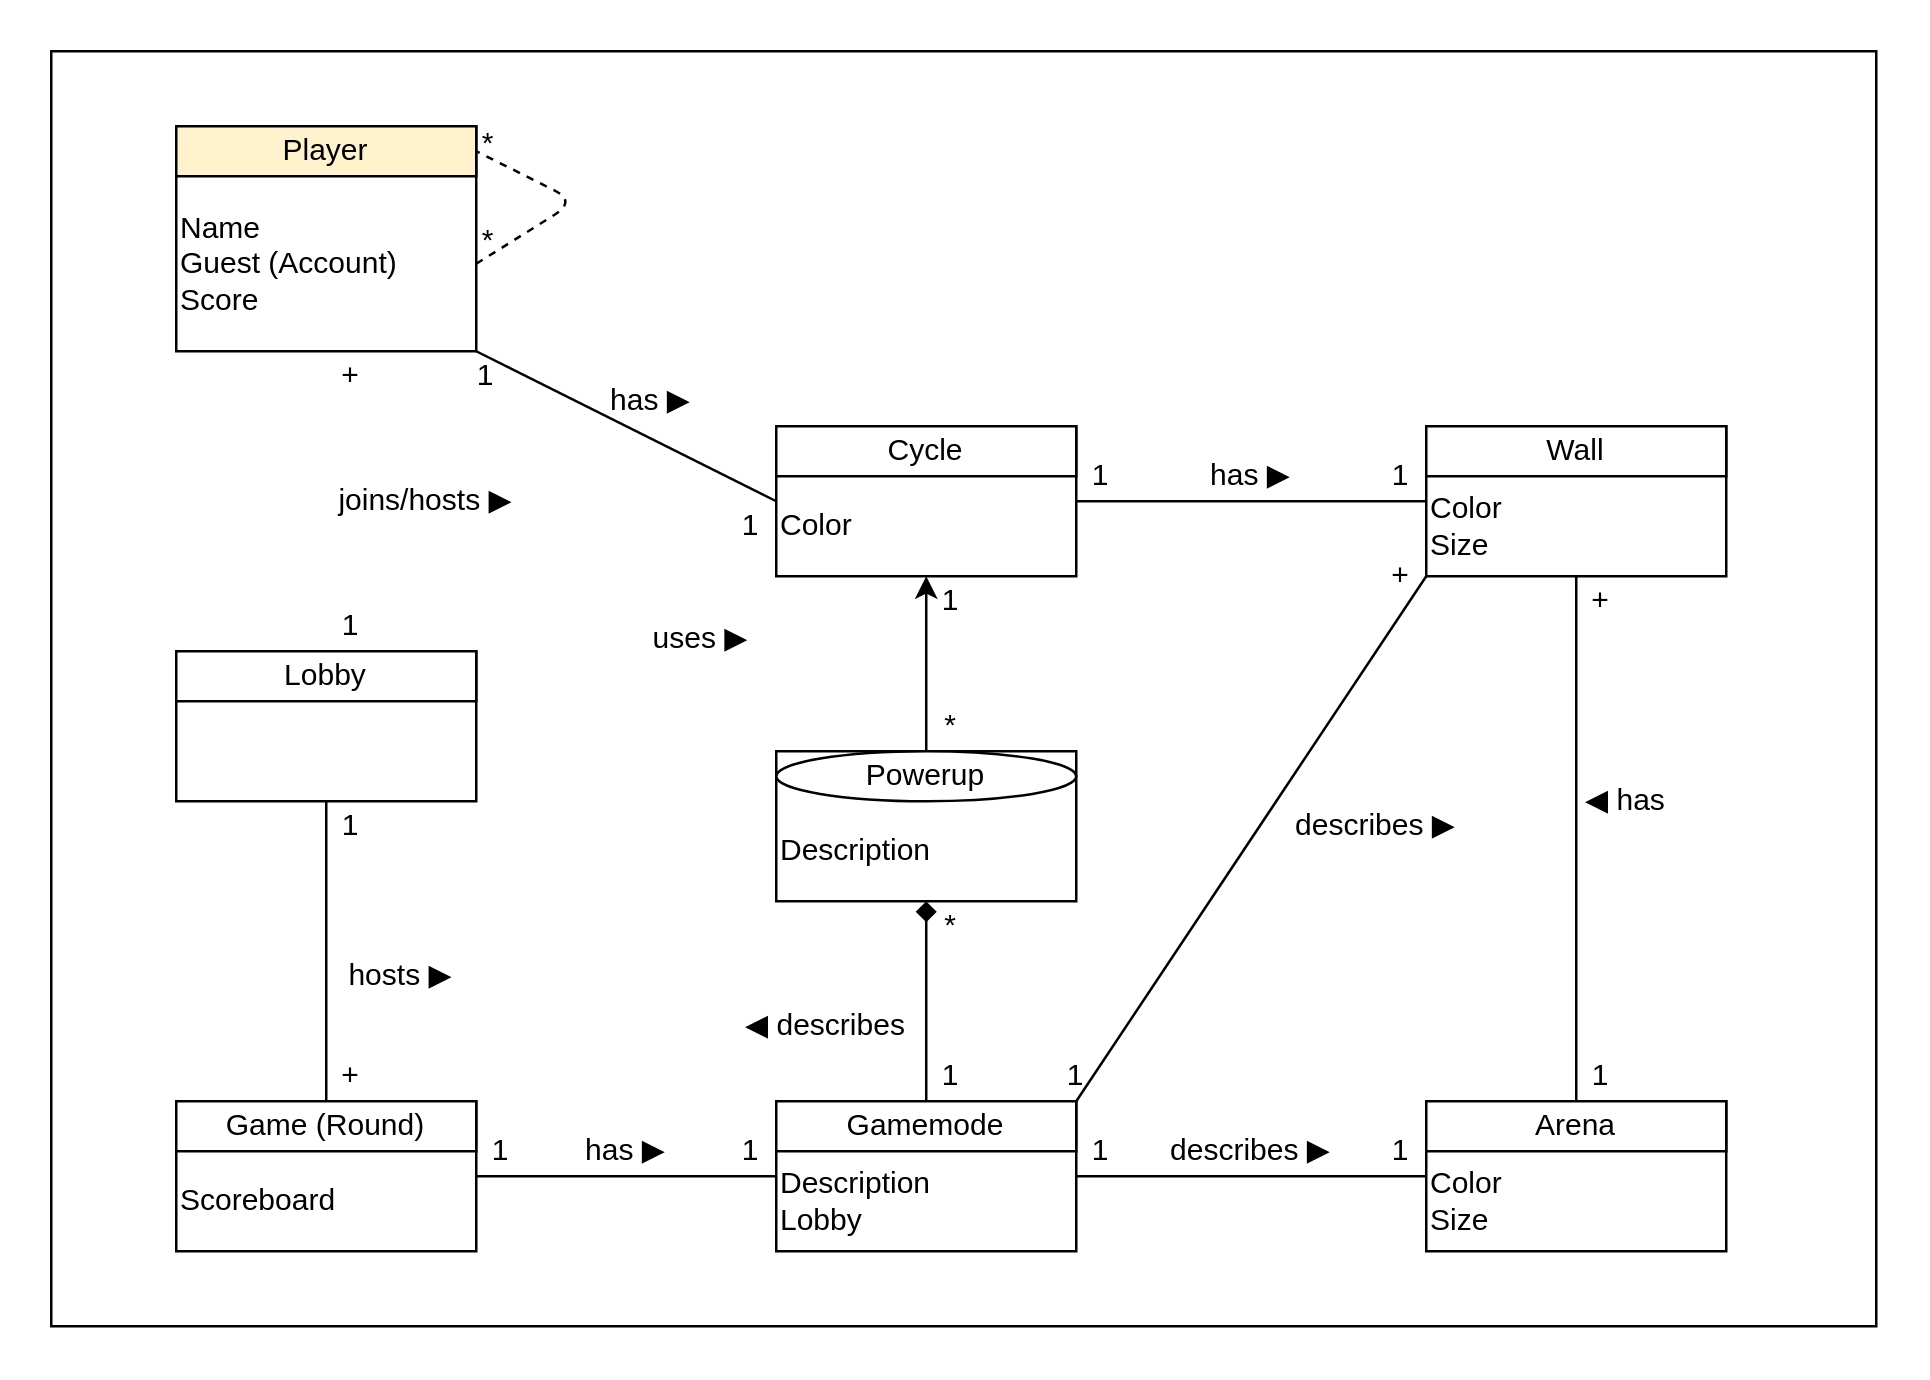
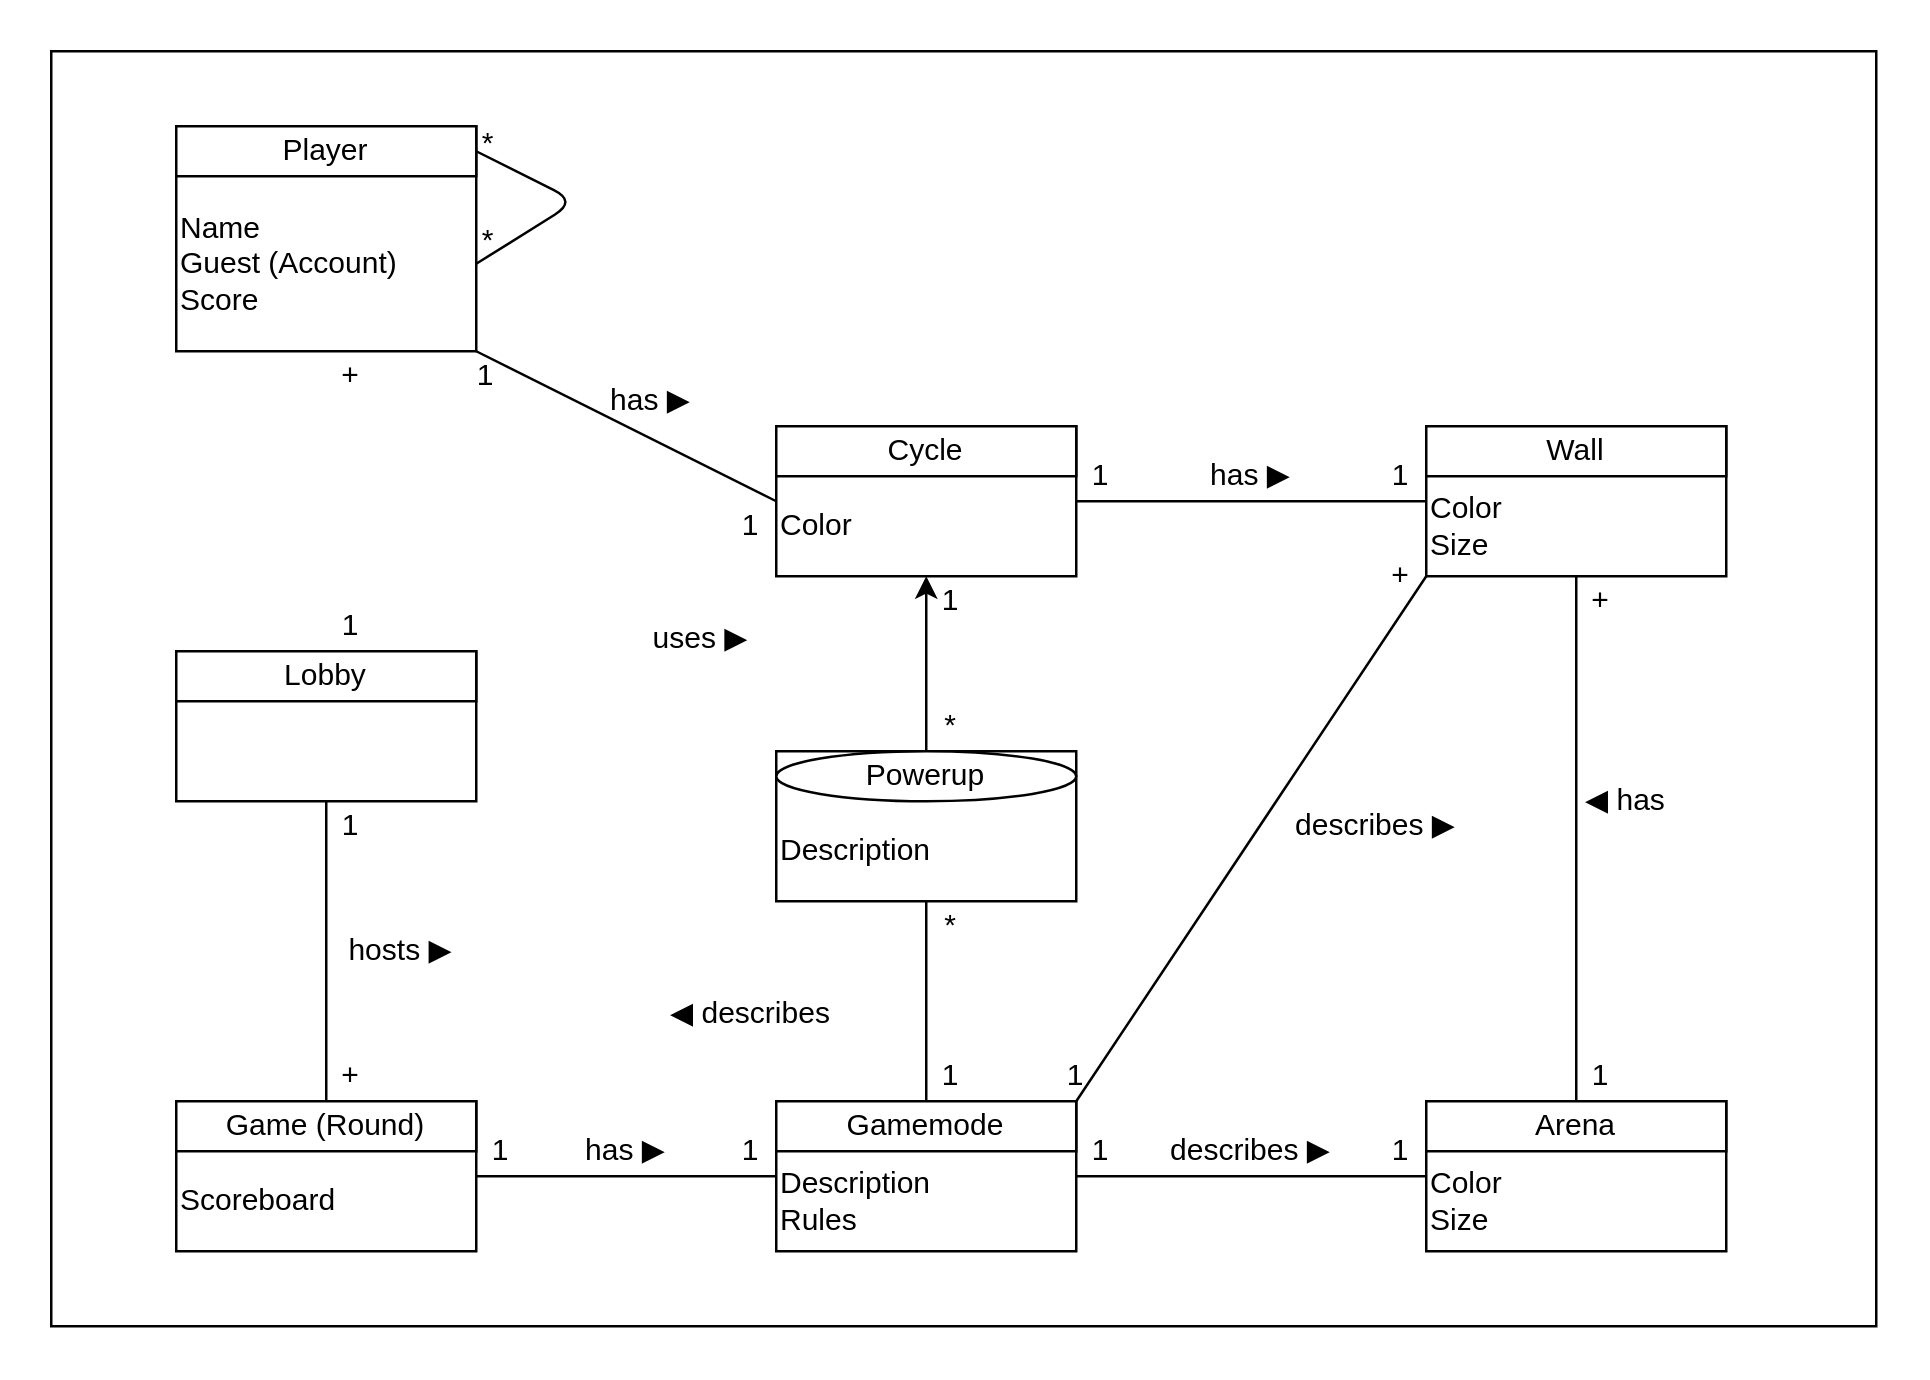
node "Player": fillcolor #fff2cc -> #ffffff
edge "Player" -- "Name Guest (Account) Score": style dashed -> solid
node "joins/hosts ▶": removed
edge "Gamemode" -> "Description": arrowhead diamond -> none
node "hosts ▶": moved (401, 976) -> (401, 951)
node "◀ describes": moved (826, 1026) -> (751, 1014)
node "Description Lobby": label "Description Lobby" -> "Description Rules"
